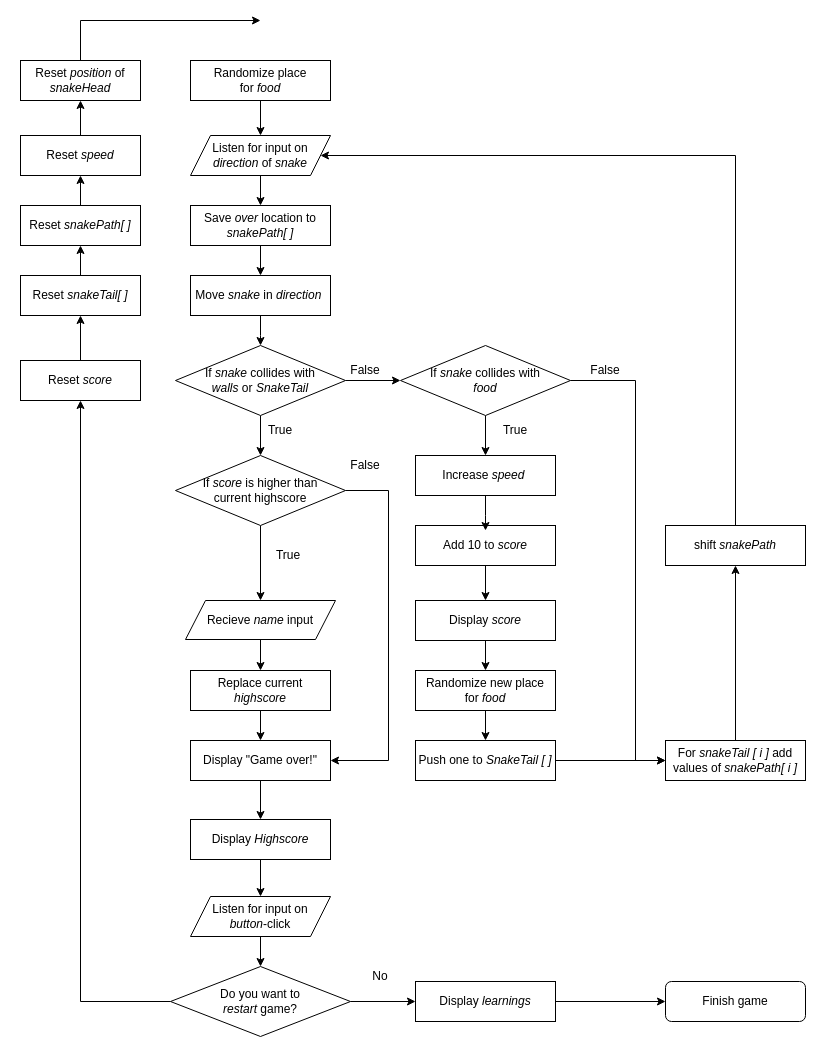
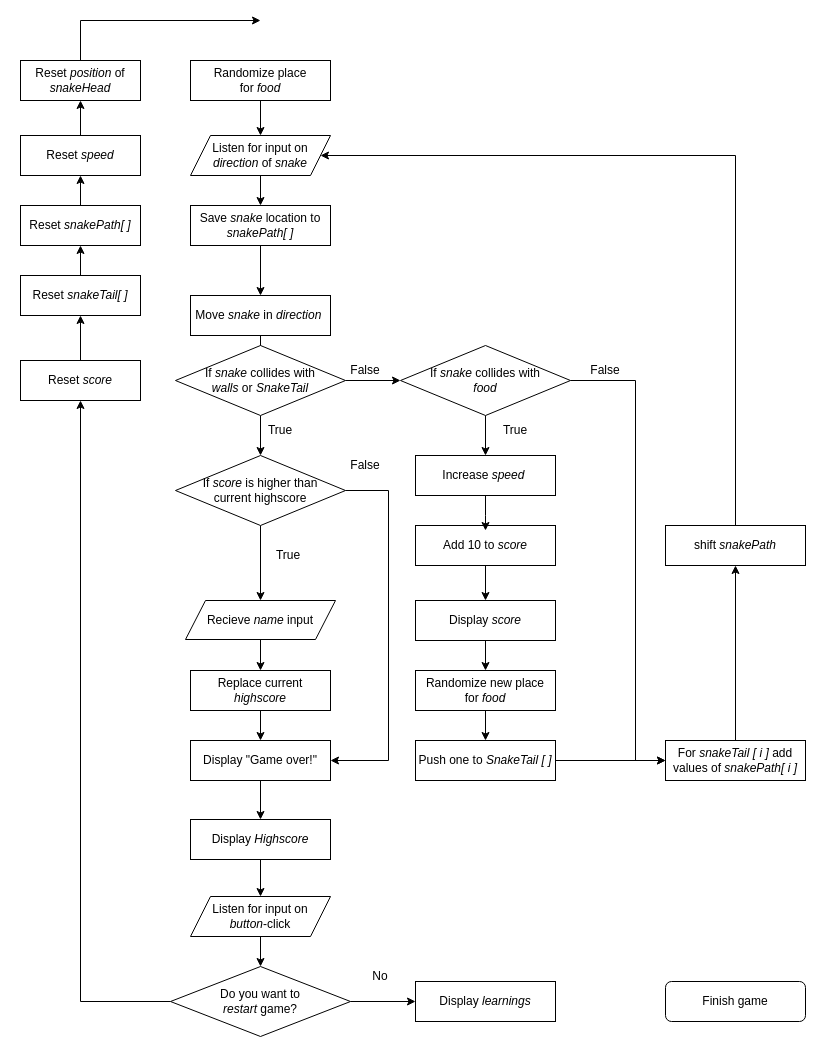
node "Save over location to snakePath[ ]": label "Save over location to snakePath[ ]" -> "Save snake location to snakePath[ ]"
node "Move snake in direction": moved (261, 296) -> (261, 316)
edge "Display learnings" -> "Finish game": removed
